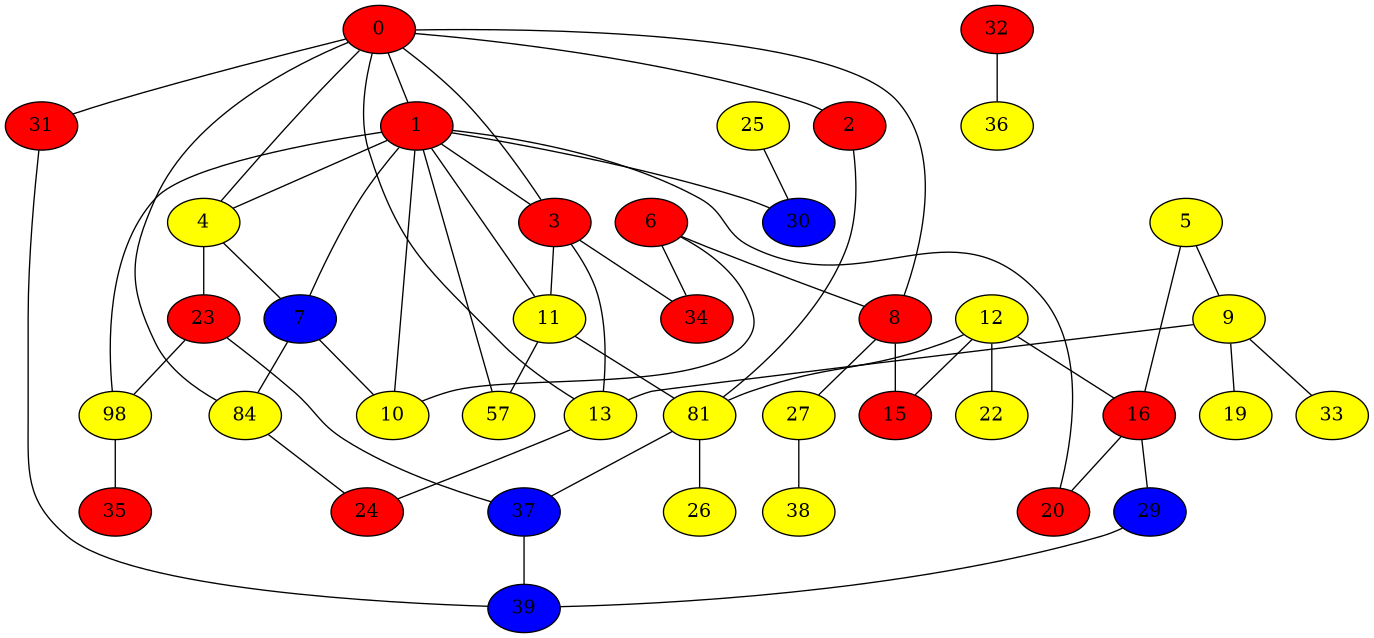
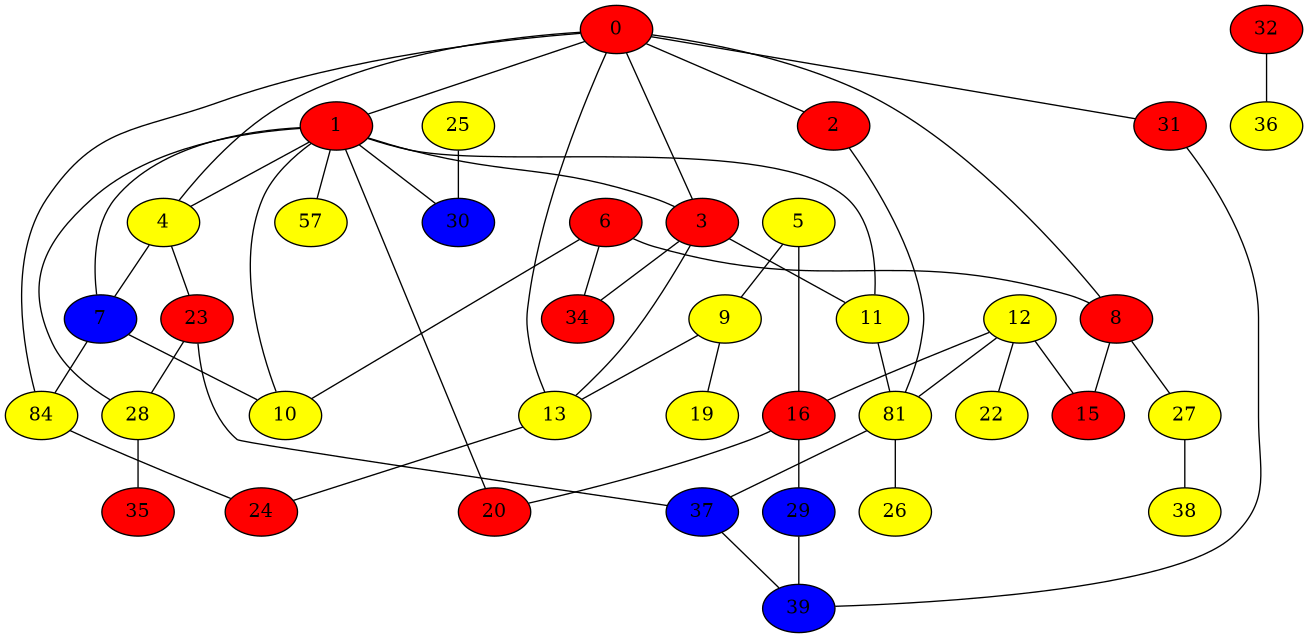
edge "11" -- "57": removed
node "98": label "98" -> "28"
node "33": removed
